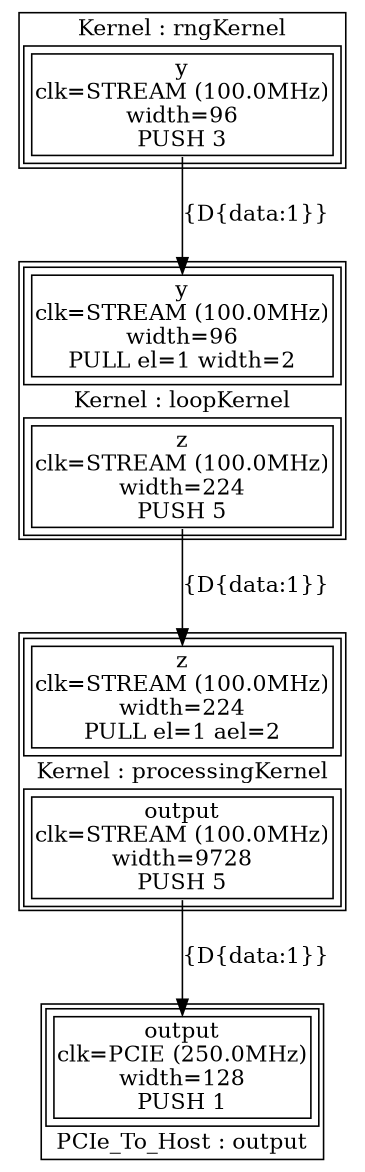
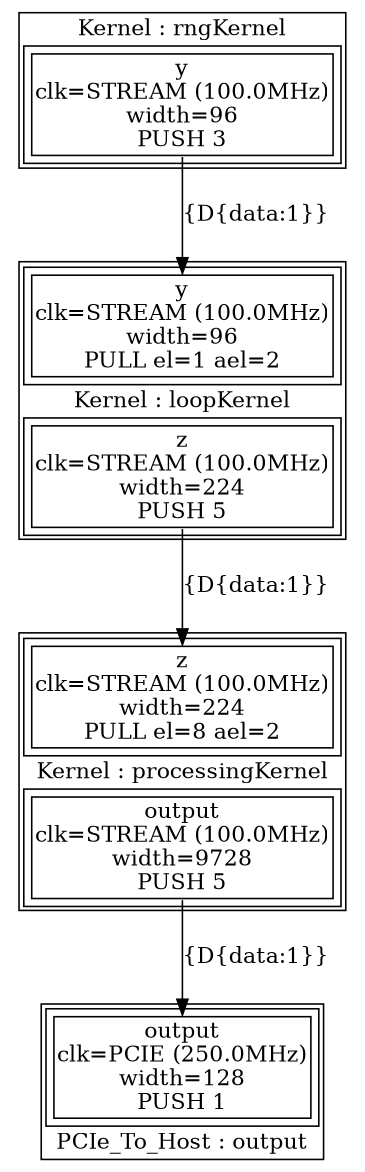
node "y": text "PULL el=1 width=2" -> "PULL el=1 ael=2"
node "z": text "PULL el=1 ael=2" -> "PULL el=8 ael=2"
